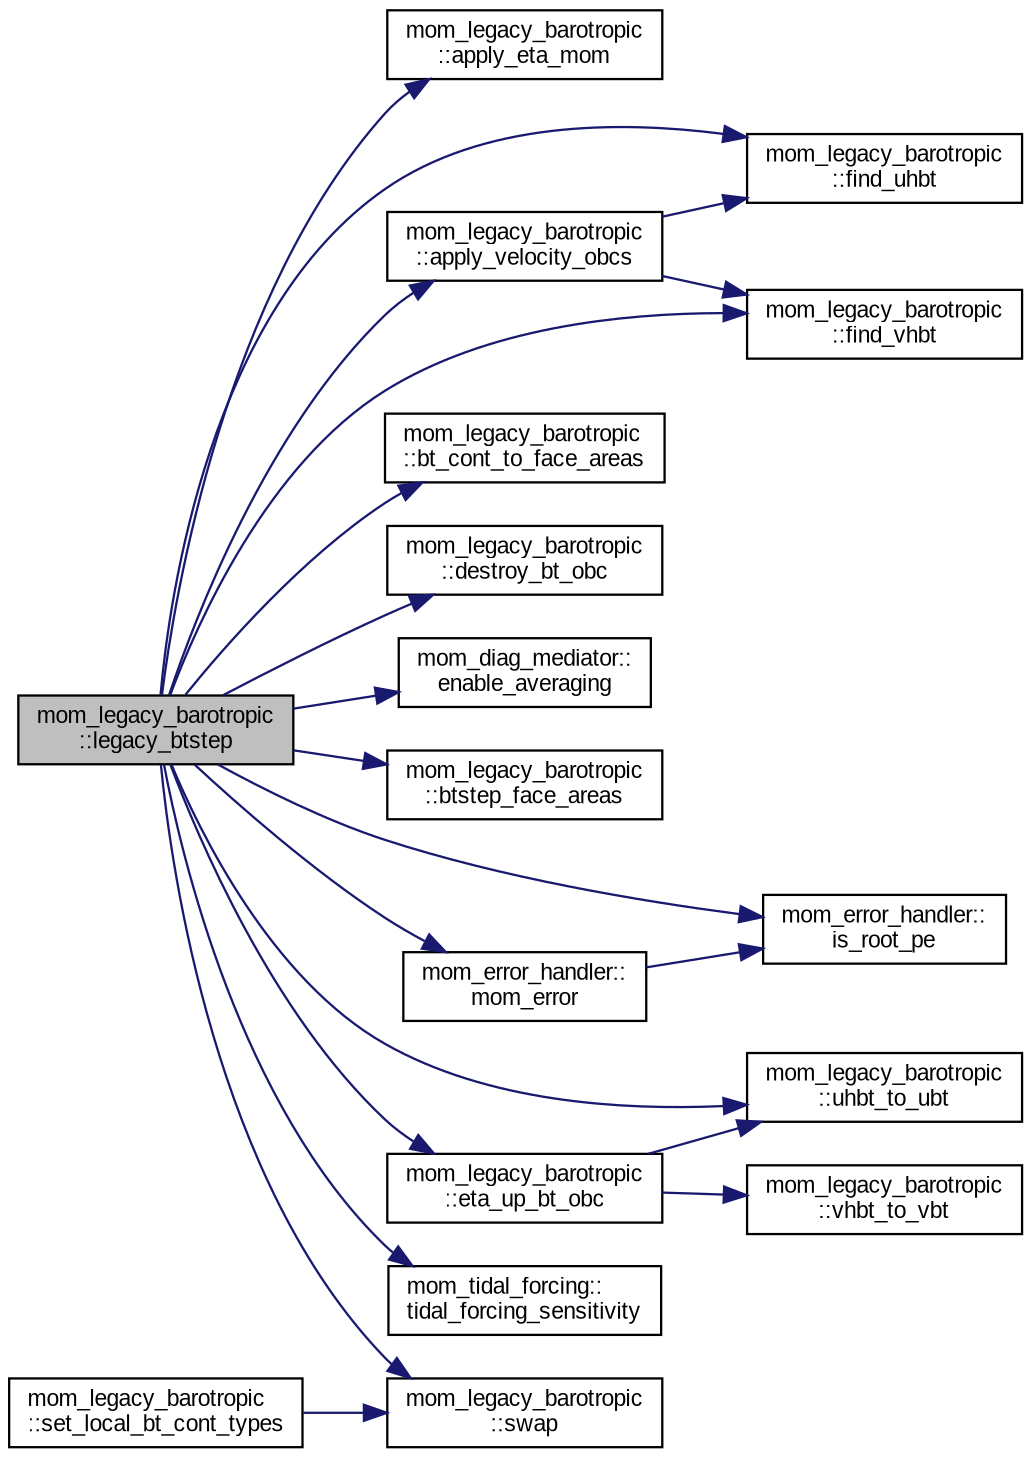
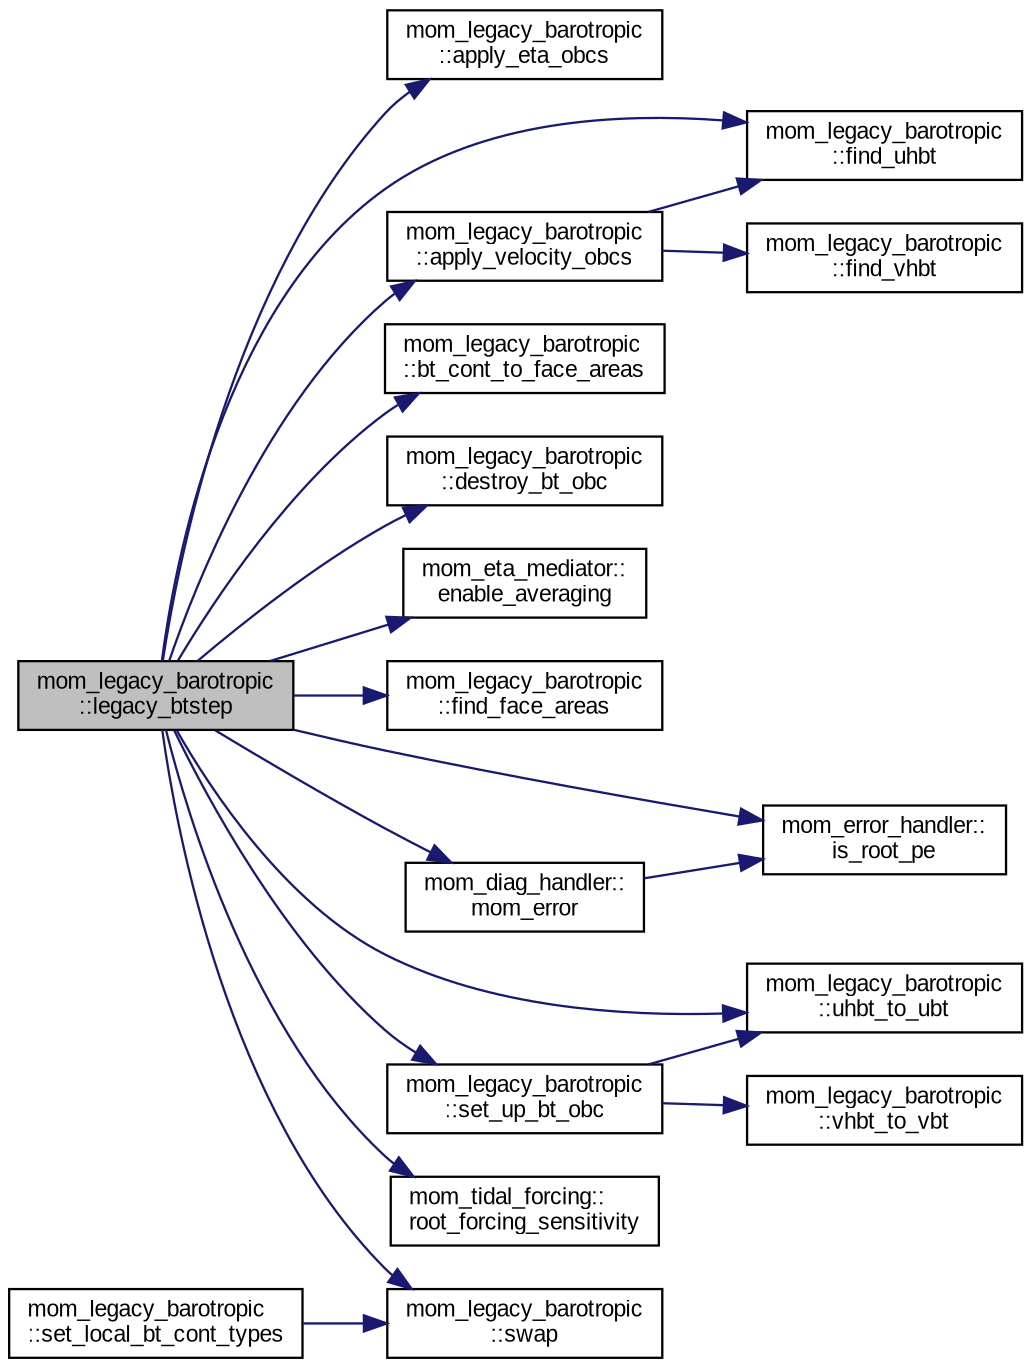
node "mom_legacy_barotropic ::apply_eta_mom": label "mom_legacy_barotropic ::apply_eta_mom" -> "mom_legacy_barotropic ::apply_eta_obcs"
edge "mom_legacy_barotropic ::legacy_btstep" -> "mom_legacy_barotropic ::find_vhbt": removed
node "mom_diag_mediator:: enable_averaging": label "mom_diag_mediator:: enable_averaging" -> "mom_eta_mediator:: enable_averaging"
node "mom_legacy_barotropic ::btstep_face_areas": label "mom_legacy_barotropic ::btstep_face_areas" -> "mom_legacy_barotropic ::find_face_areas"
node "mom_error_handler:: mom_error": label "mom_error_handler:: mom_error" -> "mom_diag_handler:: mom_error"
node "mom_legacy_barotropic ::eta_up_bt_obc": label "mom_legacy_barotropic ::eta_up_bt_obc" -> "mom_legacy_barotropic ::set_up_bt_obc"
node "mom_tidal_forcing:: tidal_forcing_sensitivity": label "mom_tidal_forcing:: tidal_forcing_sensitivity" -> "mom_tidal_forcing:: root_forcing_sensitivity"
